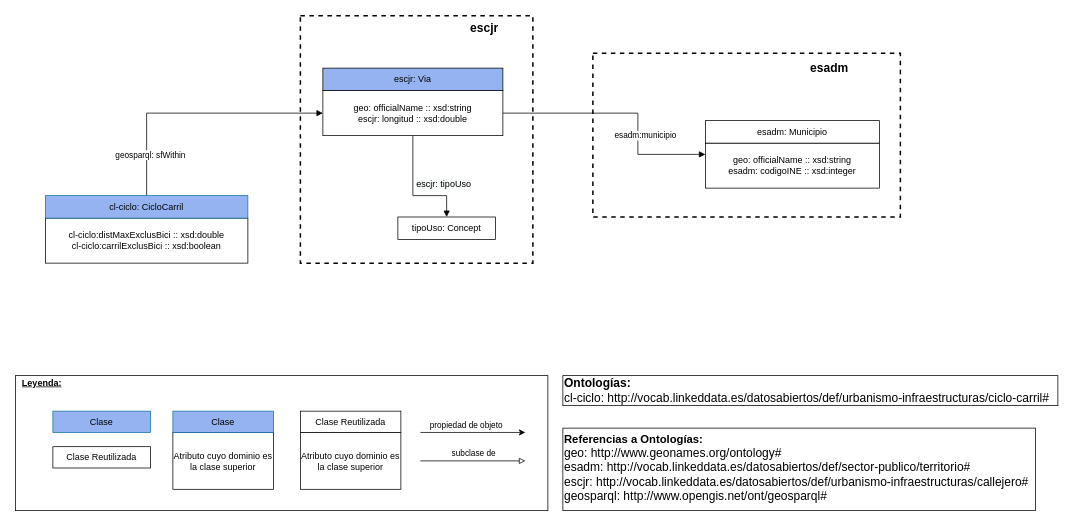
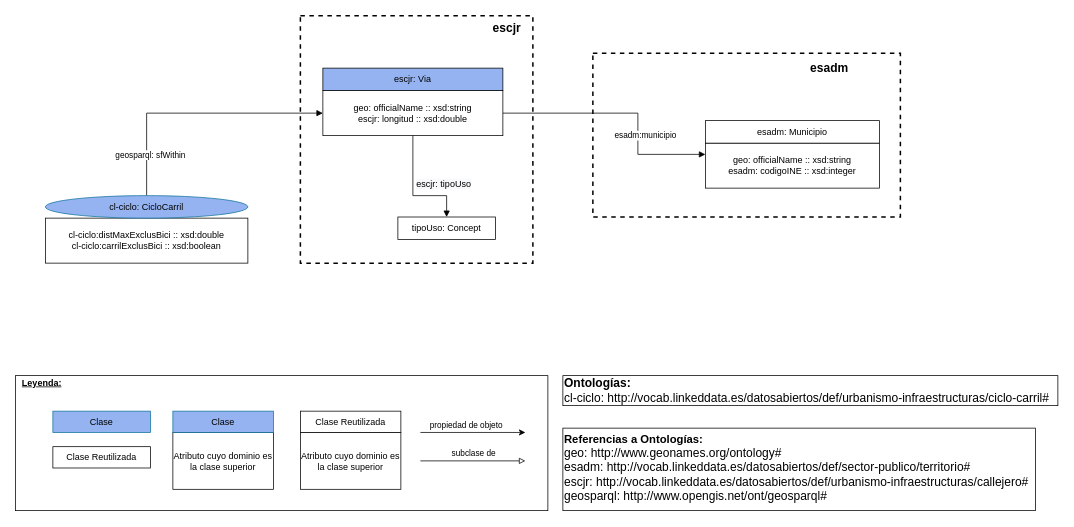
node "escjr": moved (484, 27) -> (507, 27)
node "cl-ciclo: CicloCarril": shape rectangle -> ellipse
